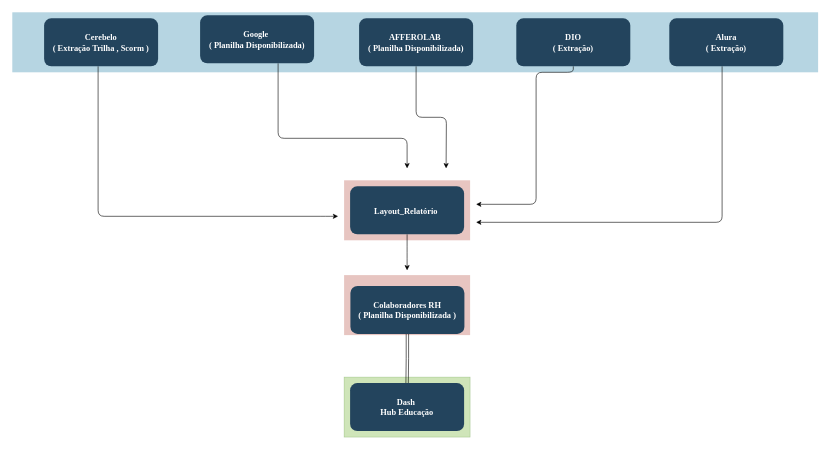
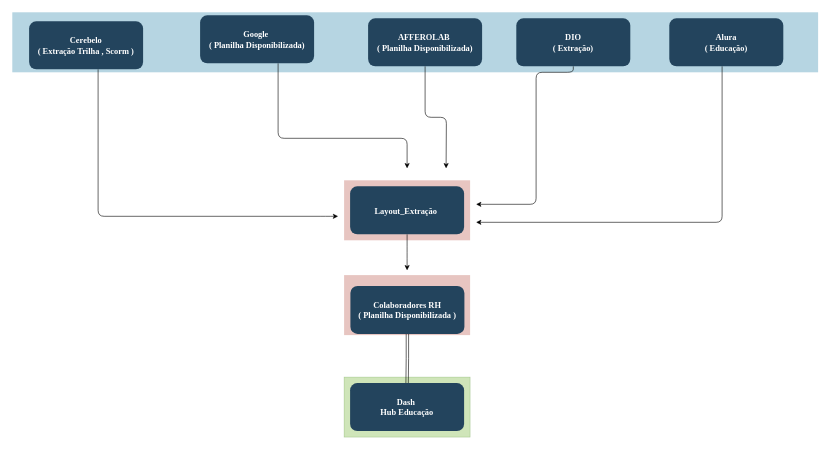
node "Alura ( Extração)": label "Alura ( Extração)" -> "Alura ( Educação)"
node "Cerebelo ( Extração Trilha , Scorm )": moved (101, 42) -> (86, 45)
node "AFFEROLAB ( Planilha Disponibilizada)": moved (416, 42) -> (425, 42)
node "Layout_Relatório": label "Layout_Relatório" -> "Layout_Extração"
